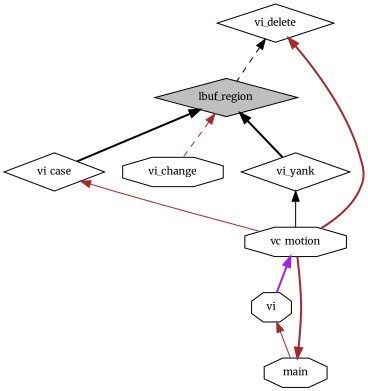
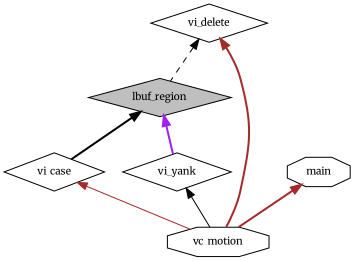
edge "vi_yank" -> "lbuf_region": color black -> purple
node "vi_change": removed
node "vi": removed
